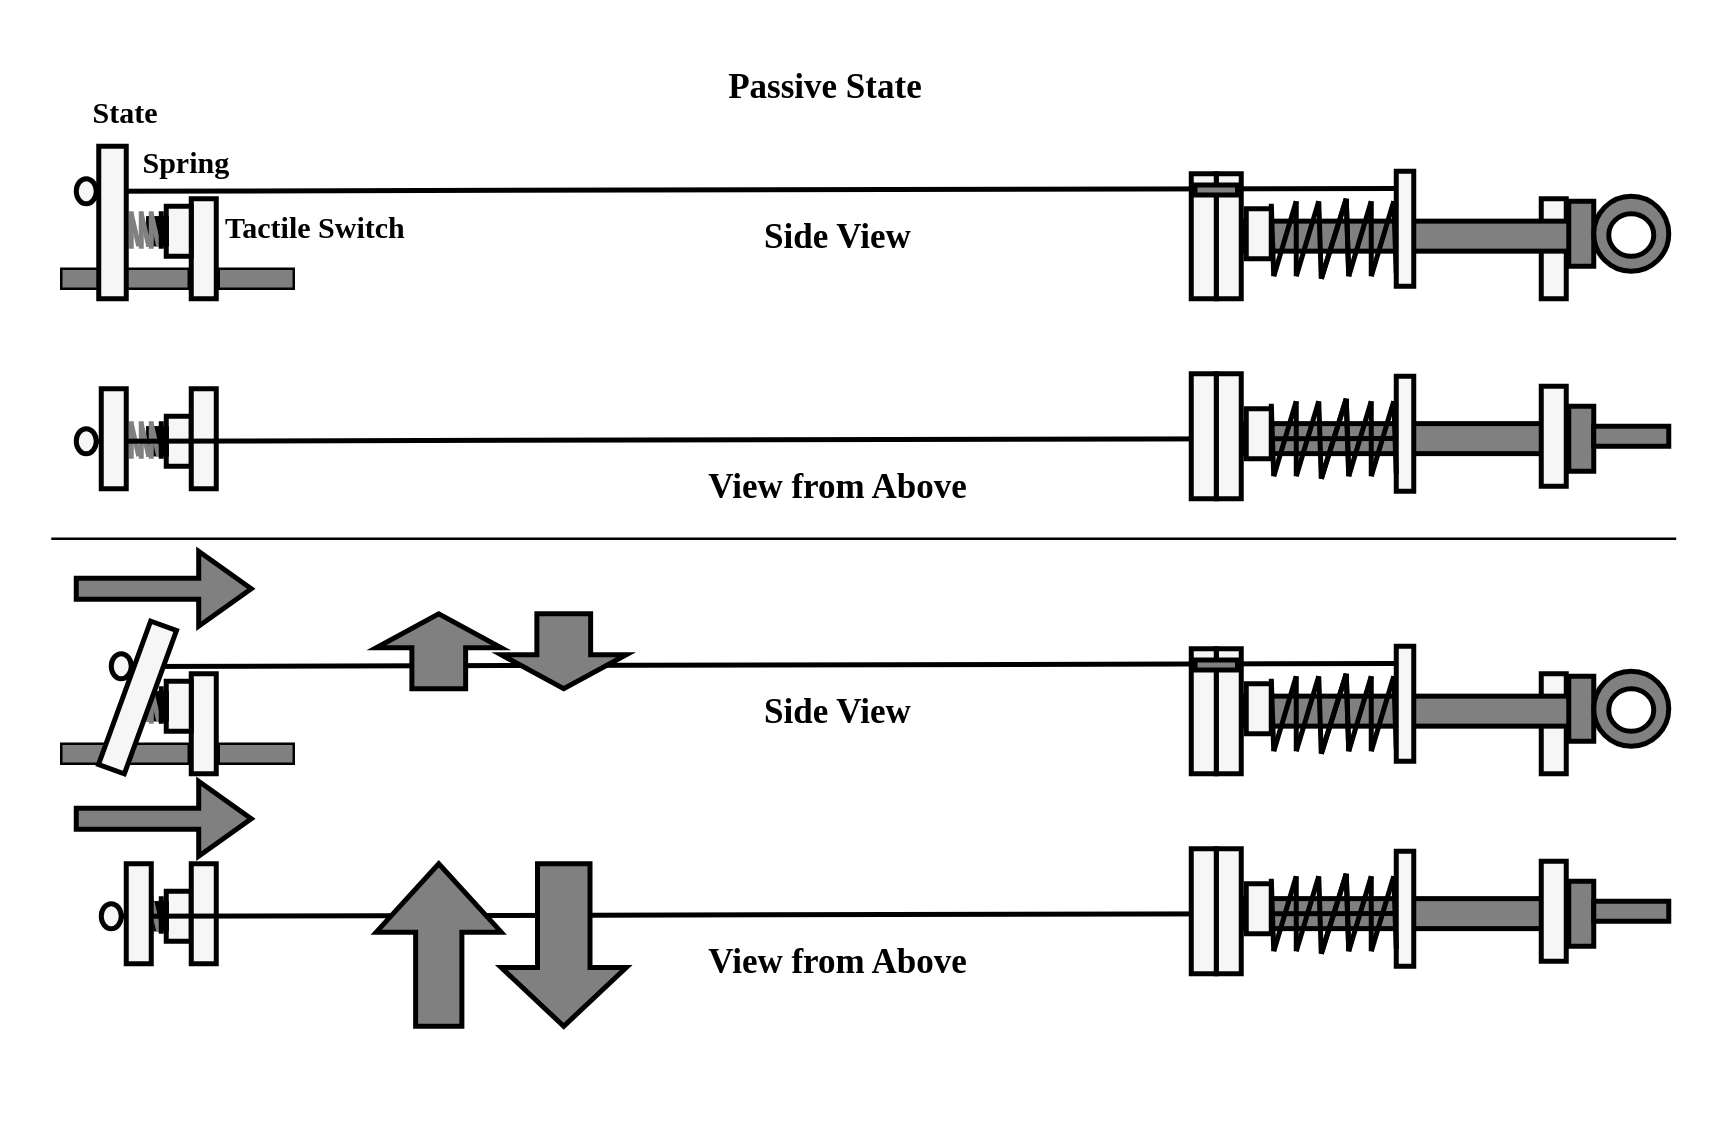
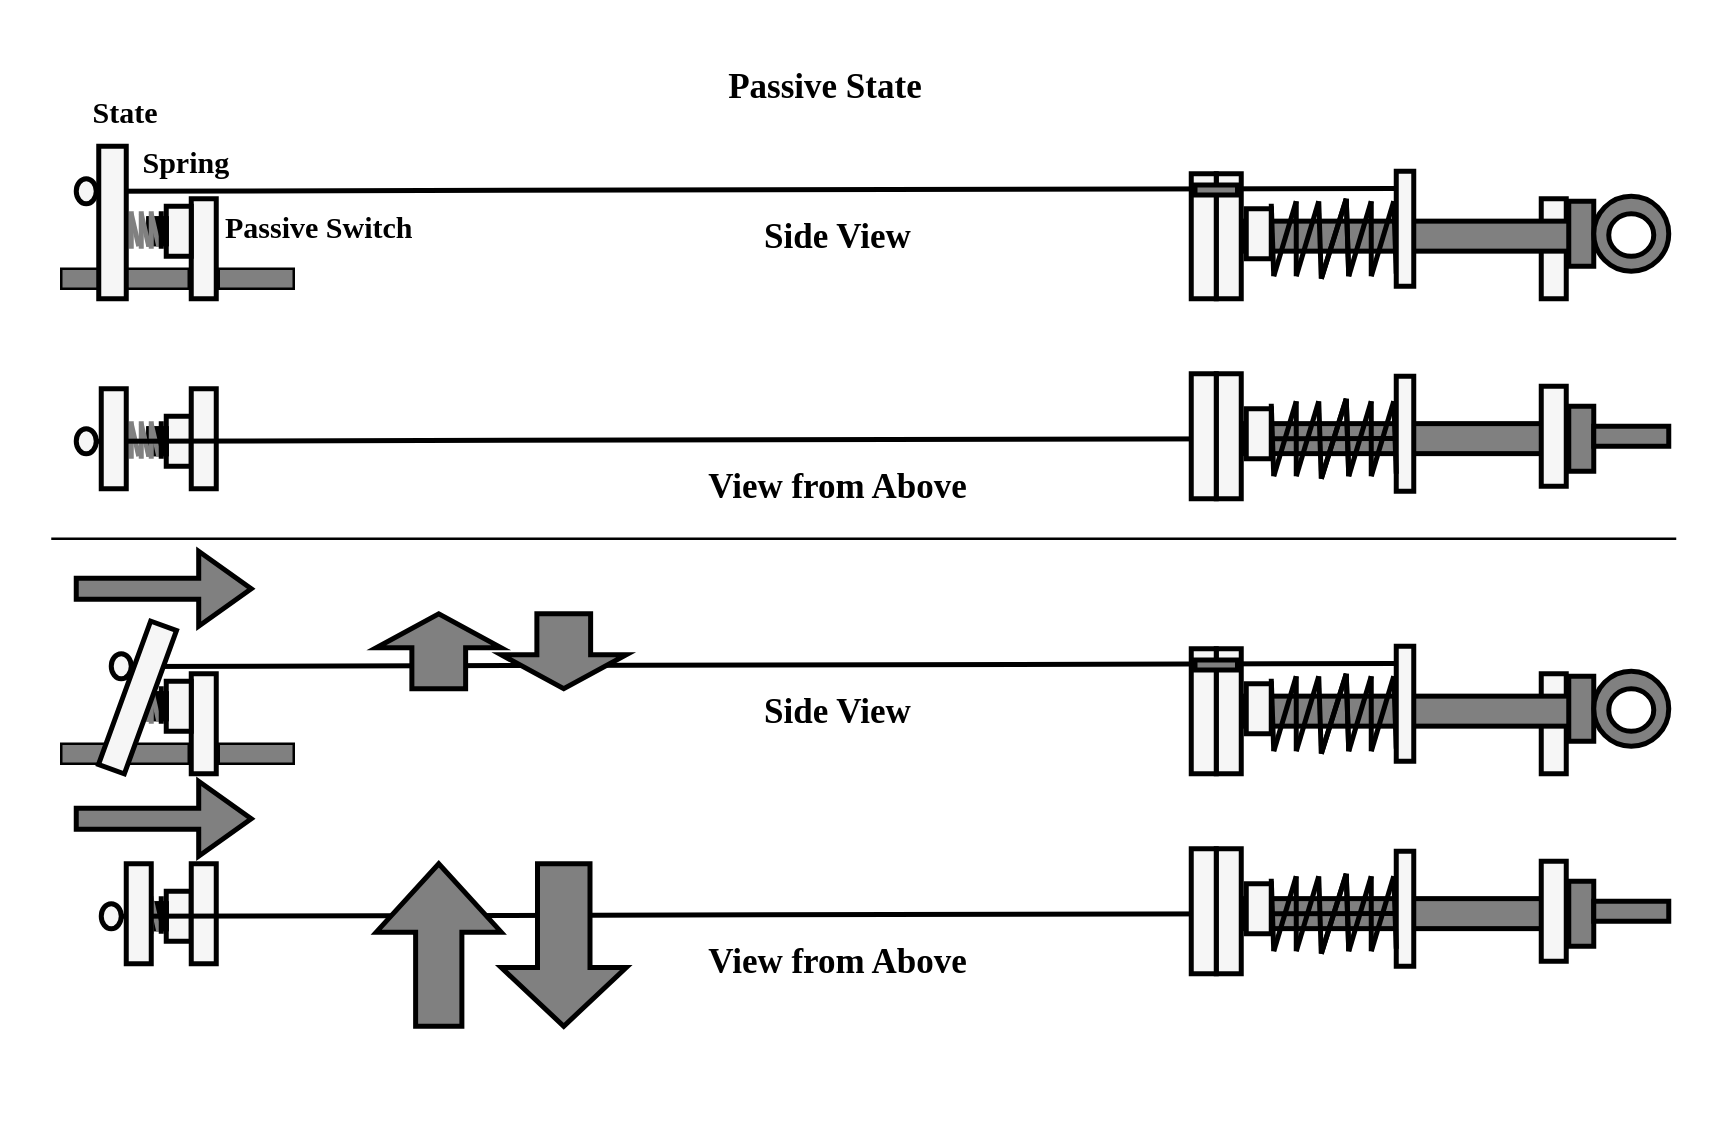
node "Tactile Switch": label "Tactile Switch" -> "Passive Switch"
